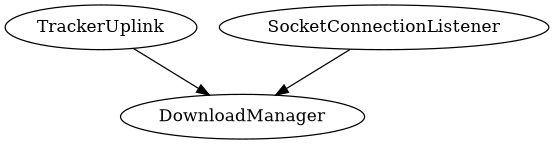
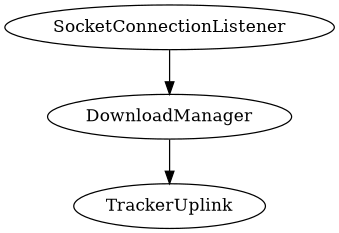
edge "TrackerUplink" -> "DownloadManager": reversed
